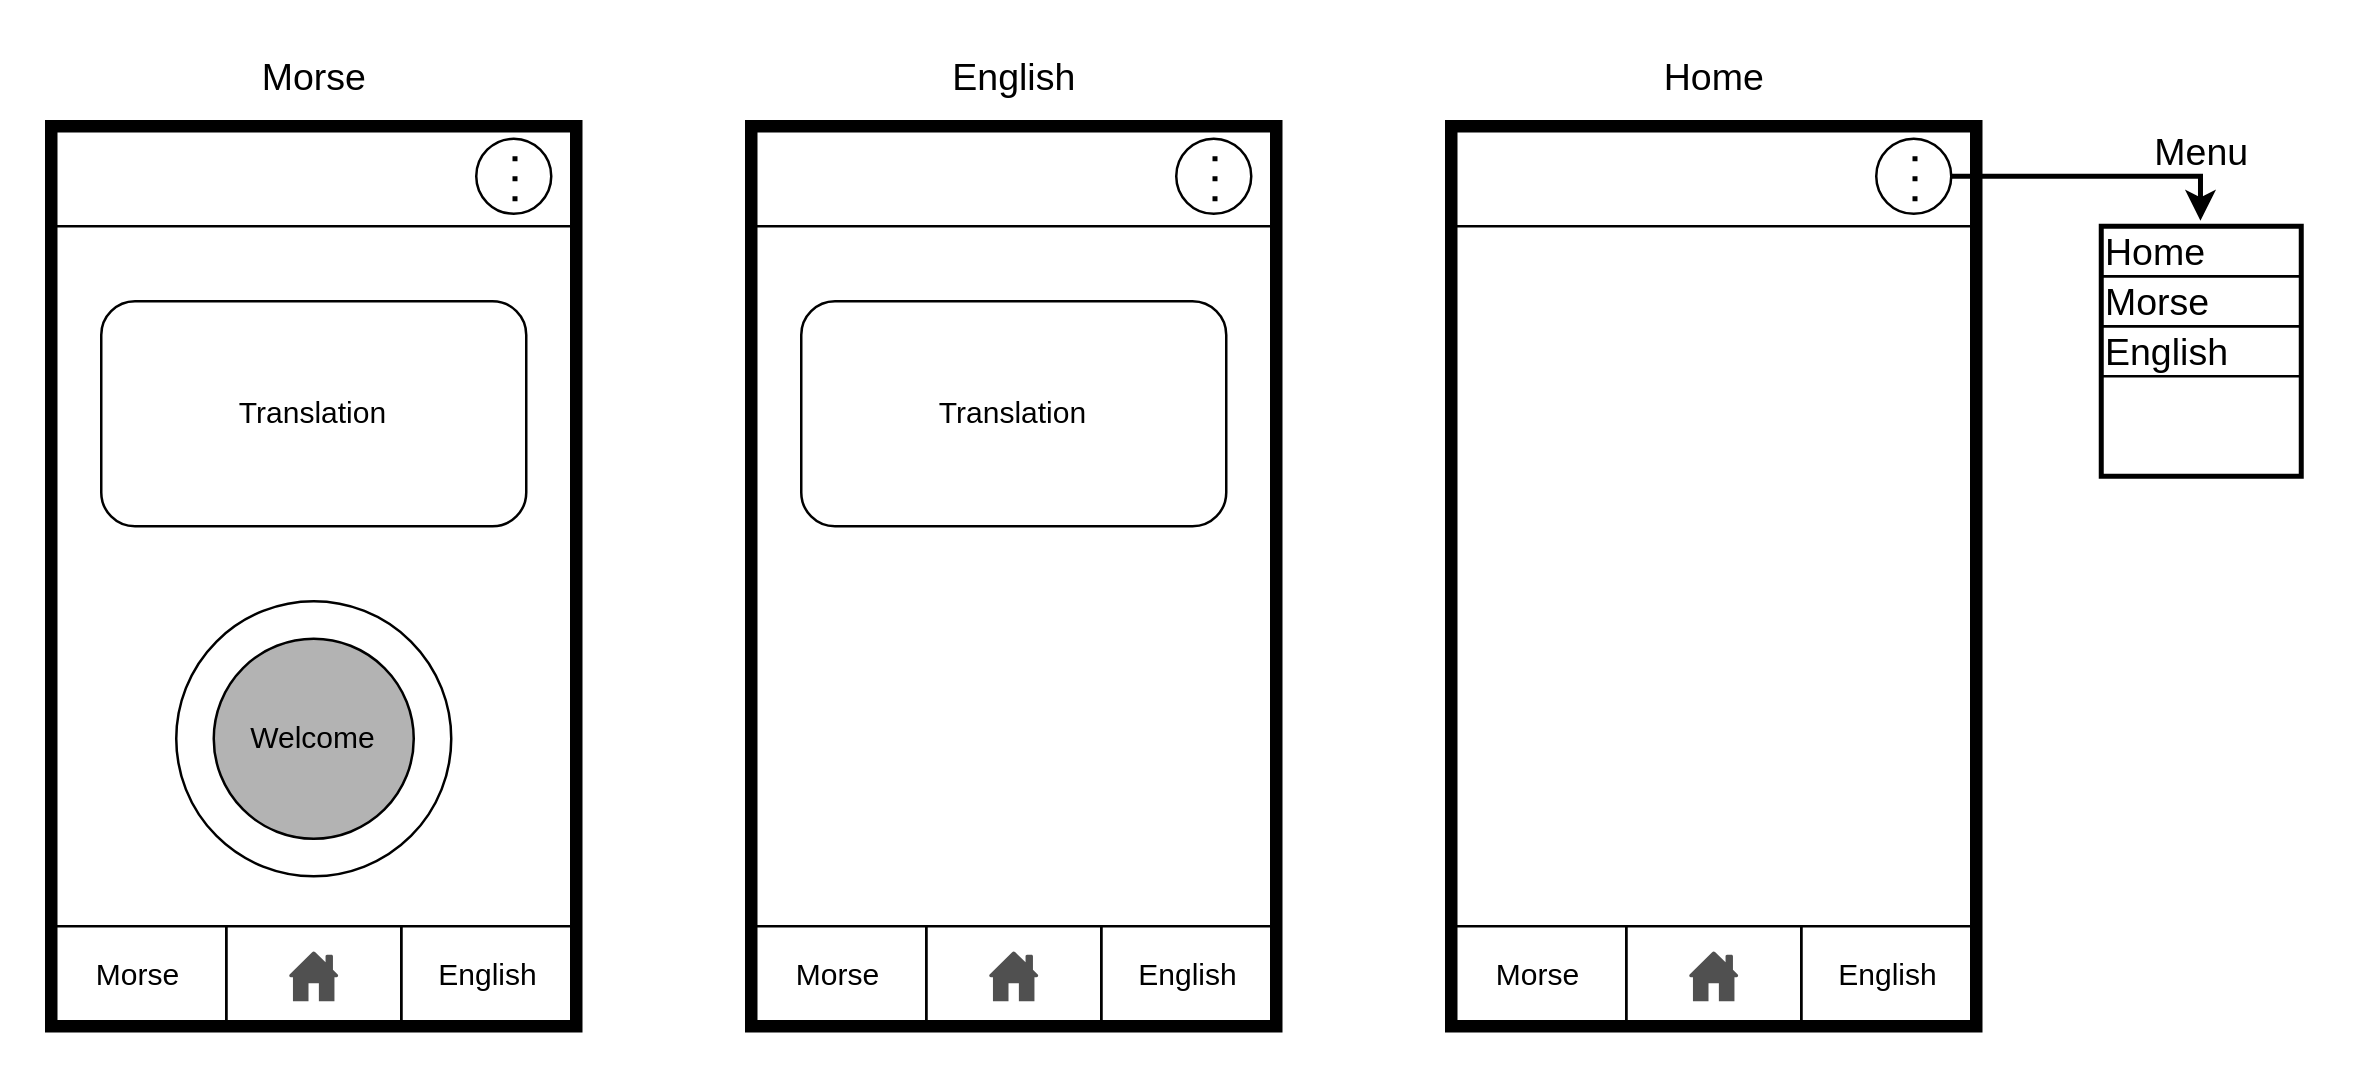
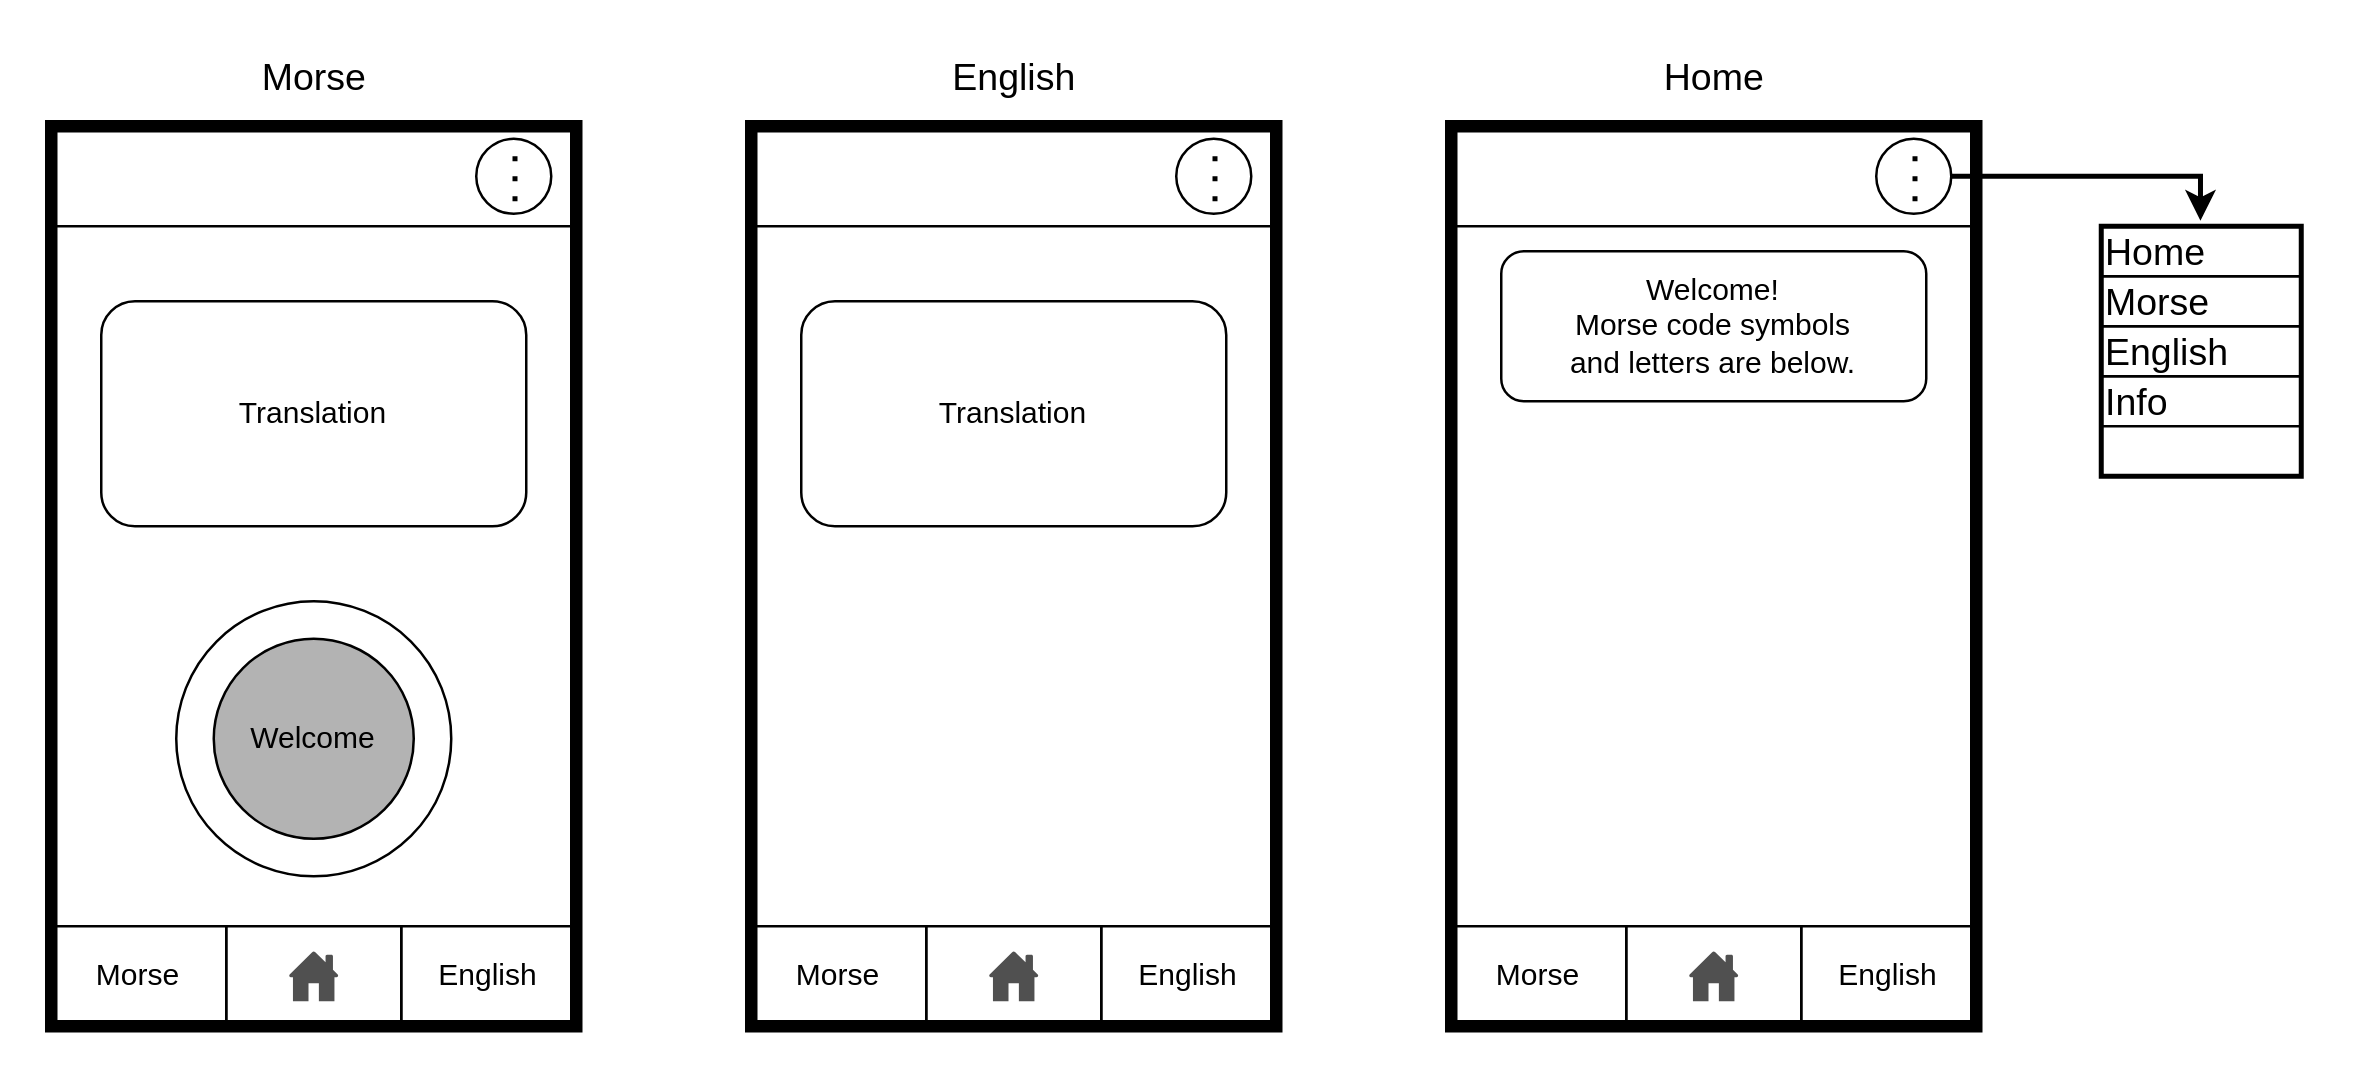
node "Menu": removed
node "Welcome! Morse code symbols and letters are below.": added
node "Info": added
